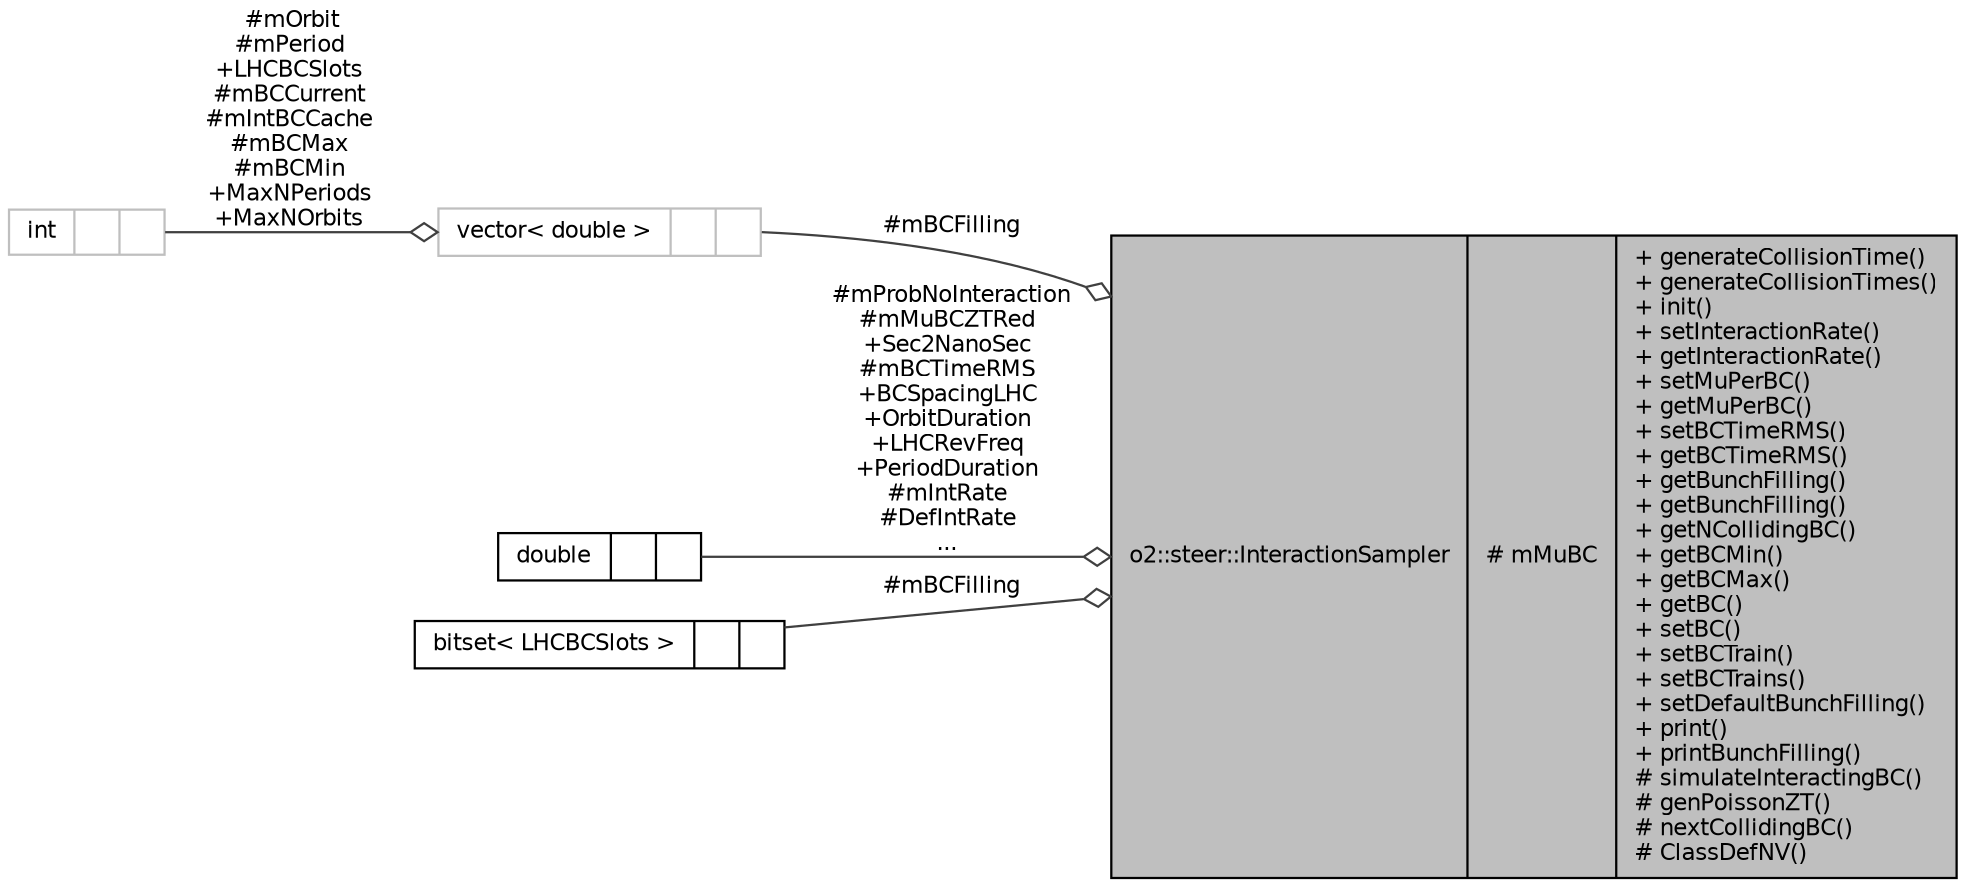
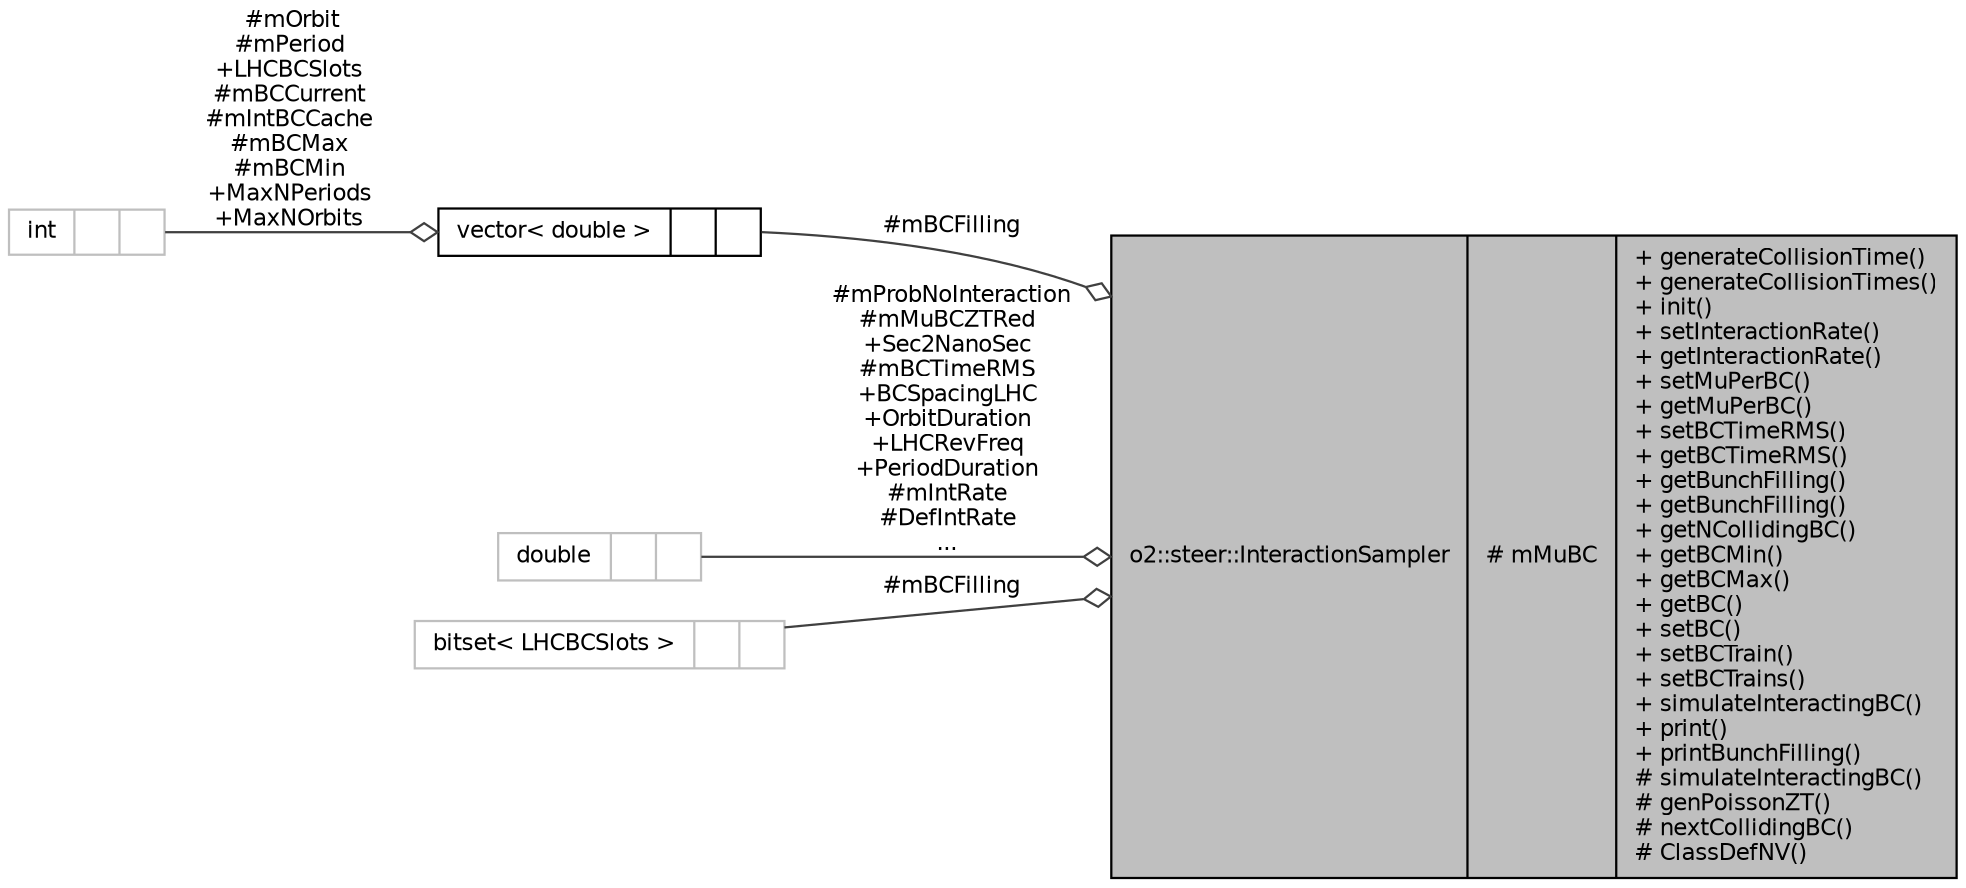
node "vector< double >": color grey75 -> black
node "double": color black -> grey75
node "bitset< LHCBCSlots >": color black -> grey75
node "o2::steer::InteractionSampler": text "+ setDefaultBunchFilling()" -> "+ simulateInteractingBC()"
